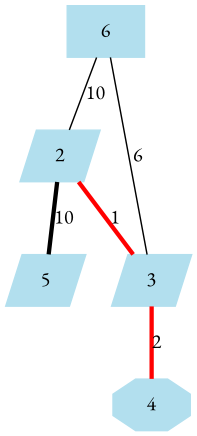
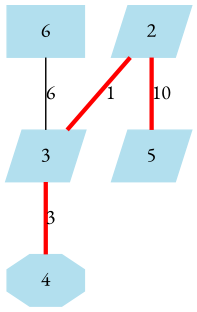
edge "6" -- "2": removed, label "10"
edge "2" -- "5": color black -> red
edge "3" -- "4": label "2" -> "3"
